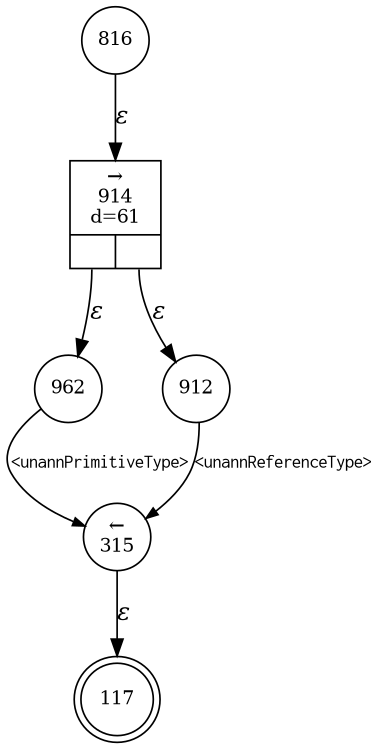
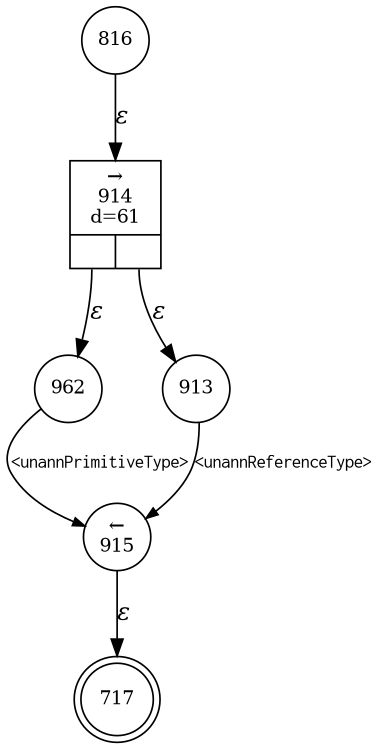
node "912": label "912" -> "913"
node "← 315": label "← 315" -> "← 915"
node "117": label "117" -> "717"
